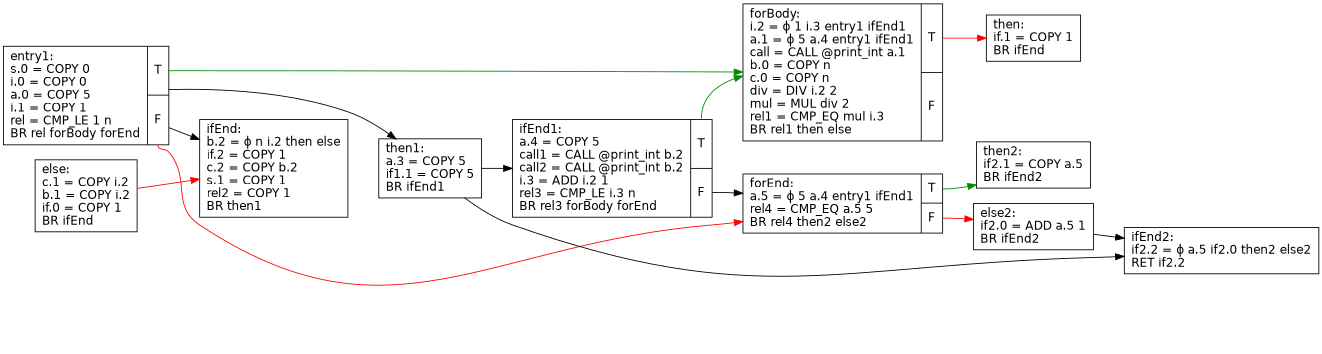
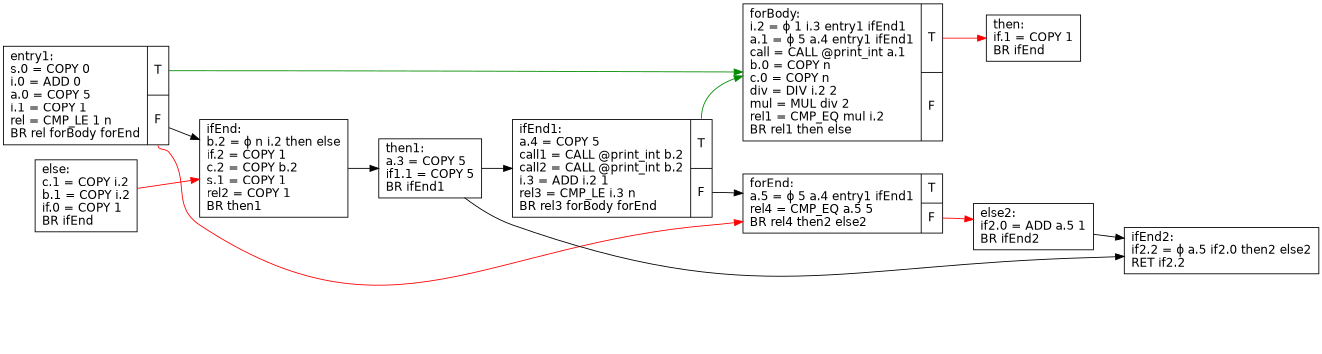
node "entry1:": text "i.0 = COPY 0" -> "i.0 = ADD 0"
edge "entry1:" -> "then1:": now "ifEnd:" -> "then1:"
node "forBody:": text "rel1 = CMP_EQ mul i.3" -> "rel1 = CMP_EQ mul i.2"
node "then2:": removed
